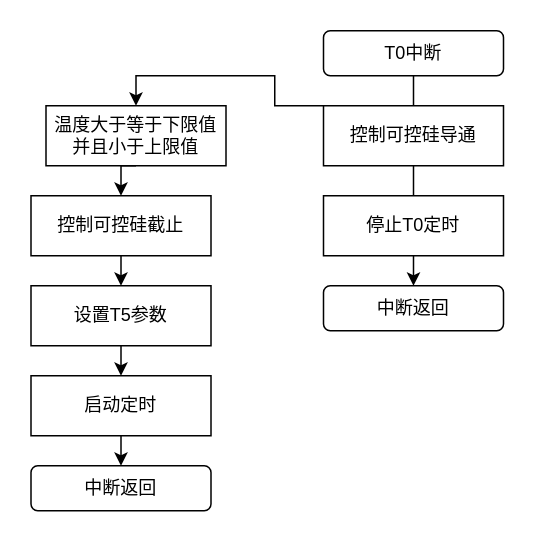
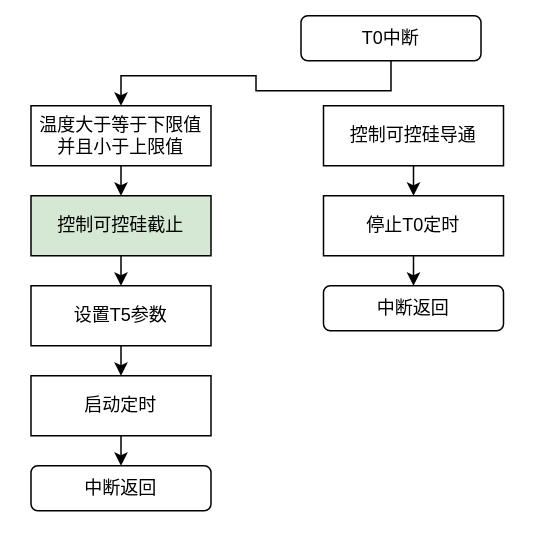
node "T0中断": moved (413, 53) -> (391, 38)
node "温度大于等于下限值并且小于上限值": moved (136, 136) -> (121, 136)
edge "控制可控硅导通" -- "停止T0定时": arrowhead none -> classic
node "控制可控硅截止": fillcolor #ffffff -> #d5e8d4
